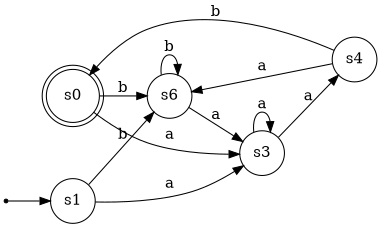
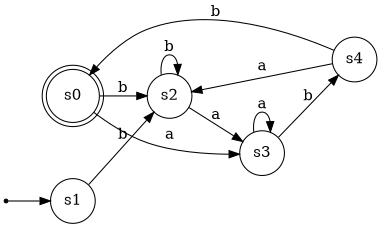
node "s6": label "s6" -> "s2"
edge "s3" -> "s4": label "a" -> "b"
edge "s1" -> "s3": removed, label "a"
